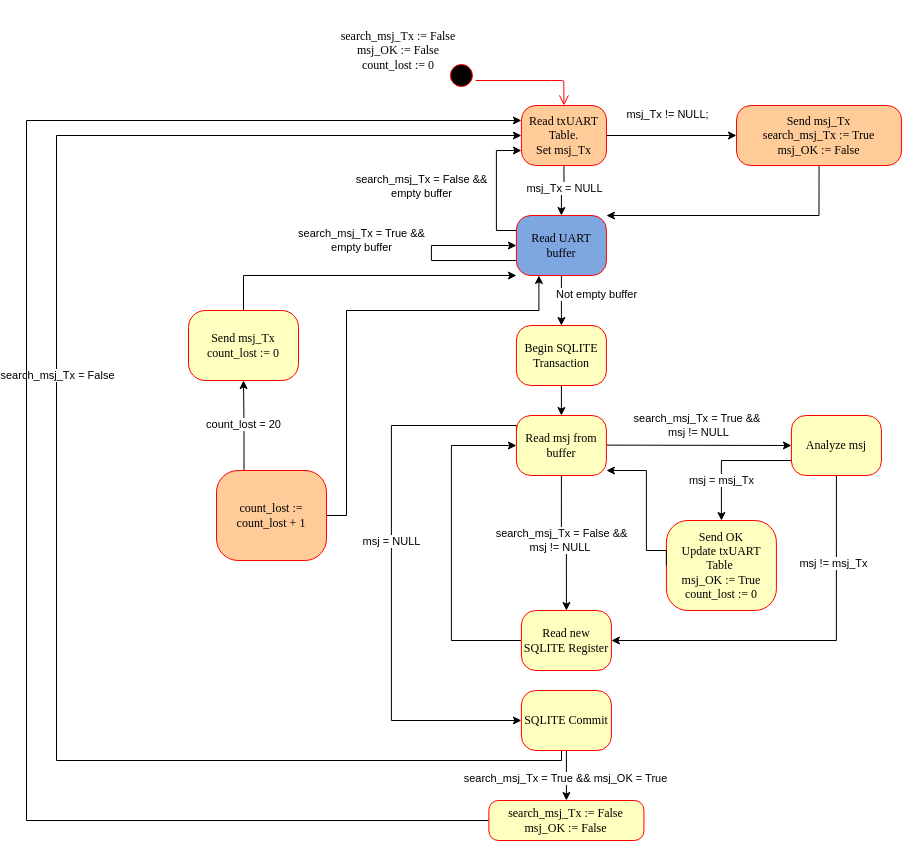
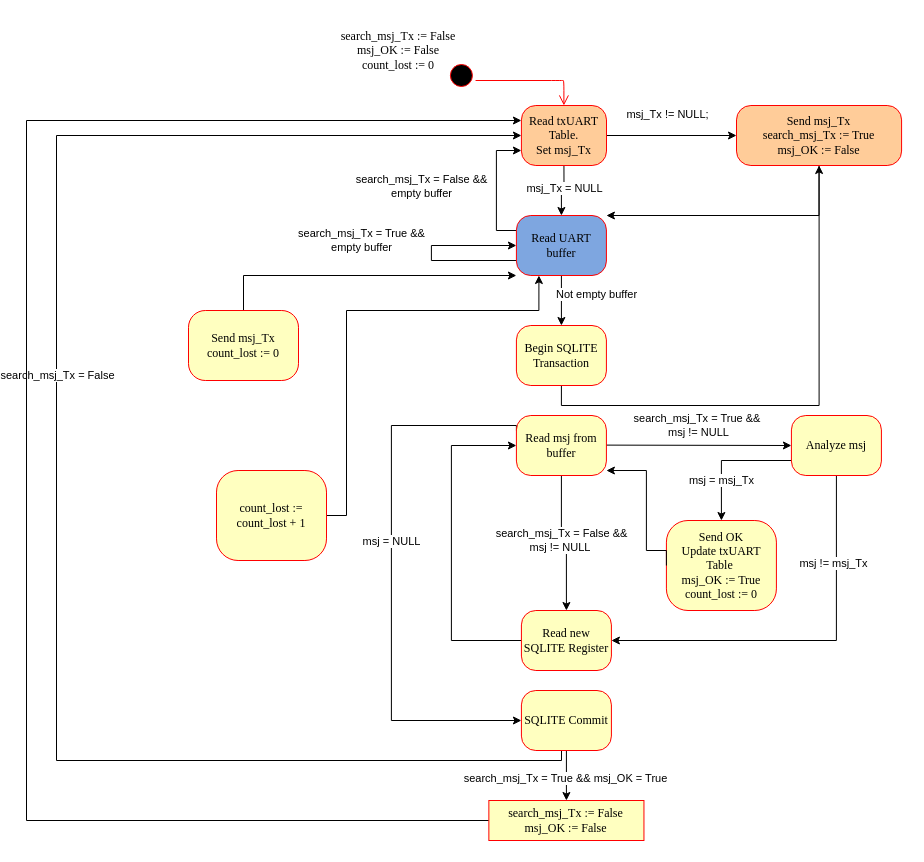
edge "Begin SQLITE Transaction" -> "Read msj from buffer": now "Begin SQLITE Transaction" -> "Send msj_Tx search_msj_Tx := True msj_OK := False"
edge "count_lost := count_lost + 1" -> "Send msj_Tx count_lost := 0": removed, label "count_lost = 20"
node "count_lost := count_lost + 1": fillcolor #ffcc99 -> #ffffc0
node "search_msj_Tx := False msj_OK := False": shape rounded rectangle -> rectangle
